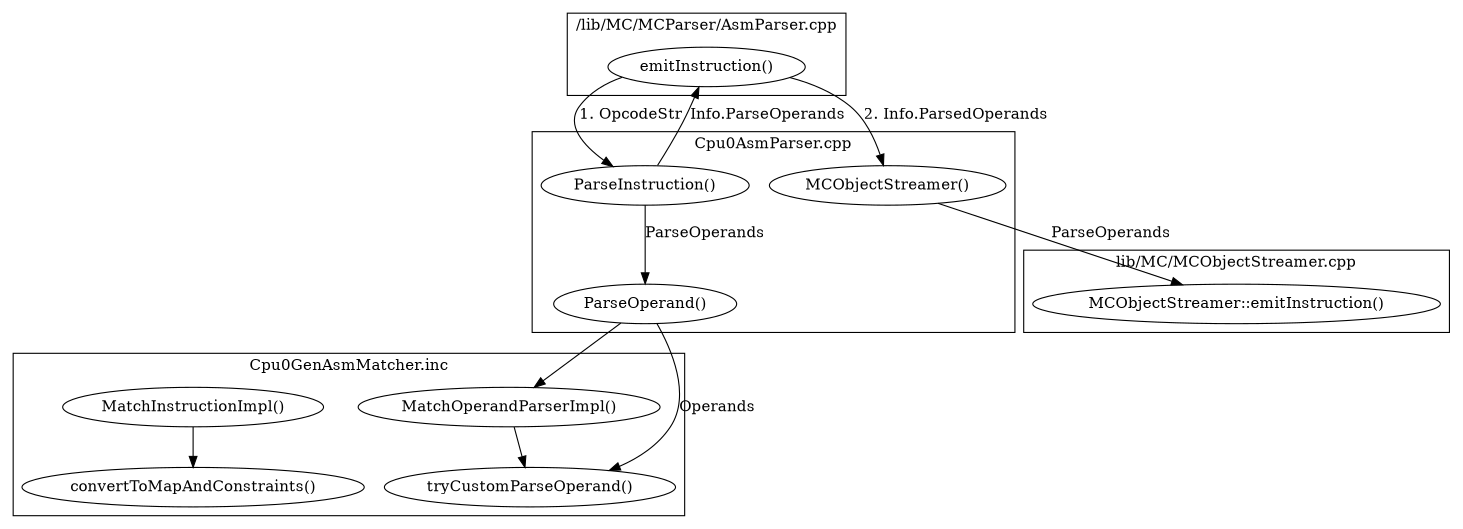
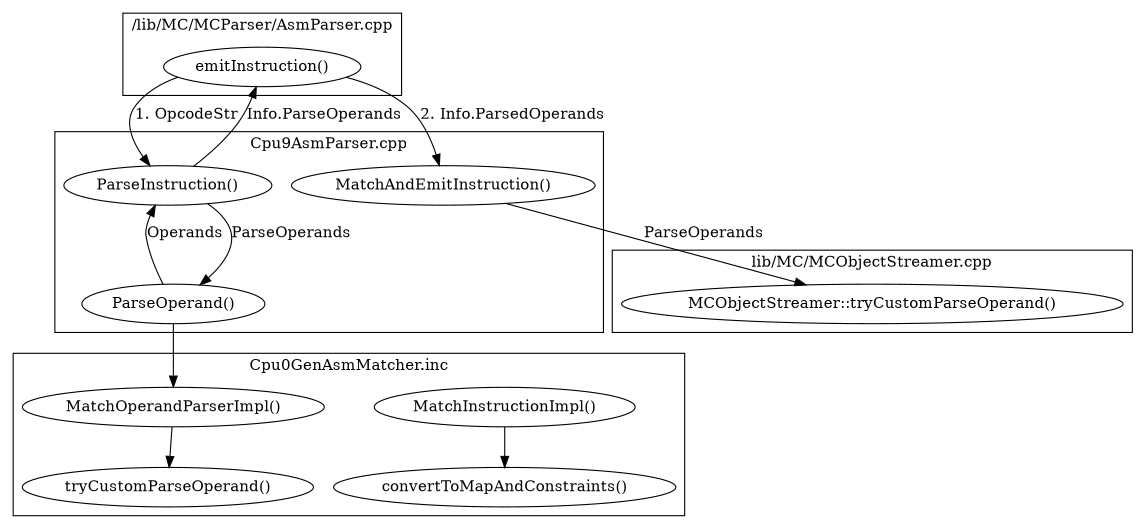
cluster "Cpu0AsmParser.cpp": label "Cpu0AsmParser.cpp" -> "Cpu9AsmParser.cpp"
node "MCObjectStreamer()": label "MCObjectStreamer()" -> "MatchAndEmitInstruction()"
node "MCObjectStreamer::emitInstruction()": label "MCObjectStreamer::emitInstruction()" -> "MCObjectStreamer::tryCustomParseOperand()"
edge "ParseOperand()" -> "tryCustomParseOperand()": now "ParseOperand()" -> "ParseInstruction()"
